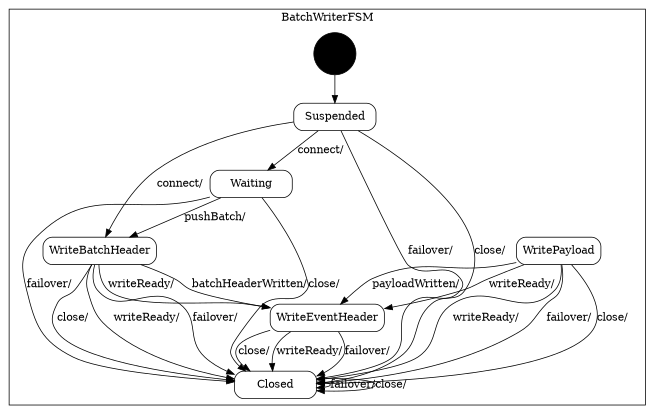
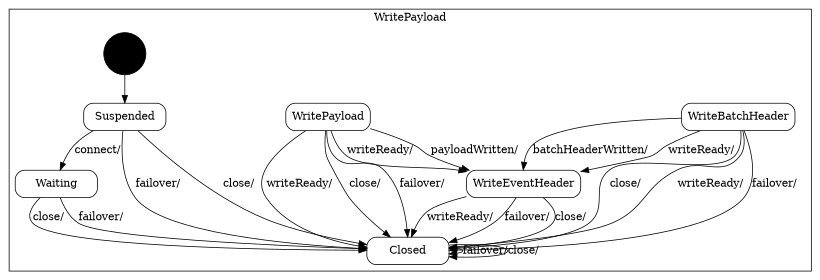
cluster "BatchWriterFSM": label "BatchWriterFSM" -> "WritePayload"
edge "Suspended" -> "WriteBatchHeader": removed, label "connect/"
edge "Waiting" -> "WriteBatchHeader": removed, label "pushBatch/"
